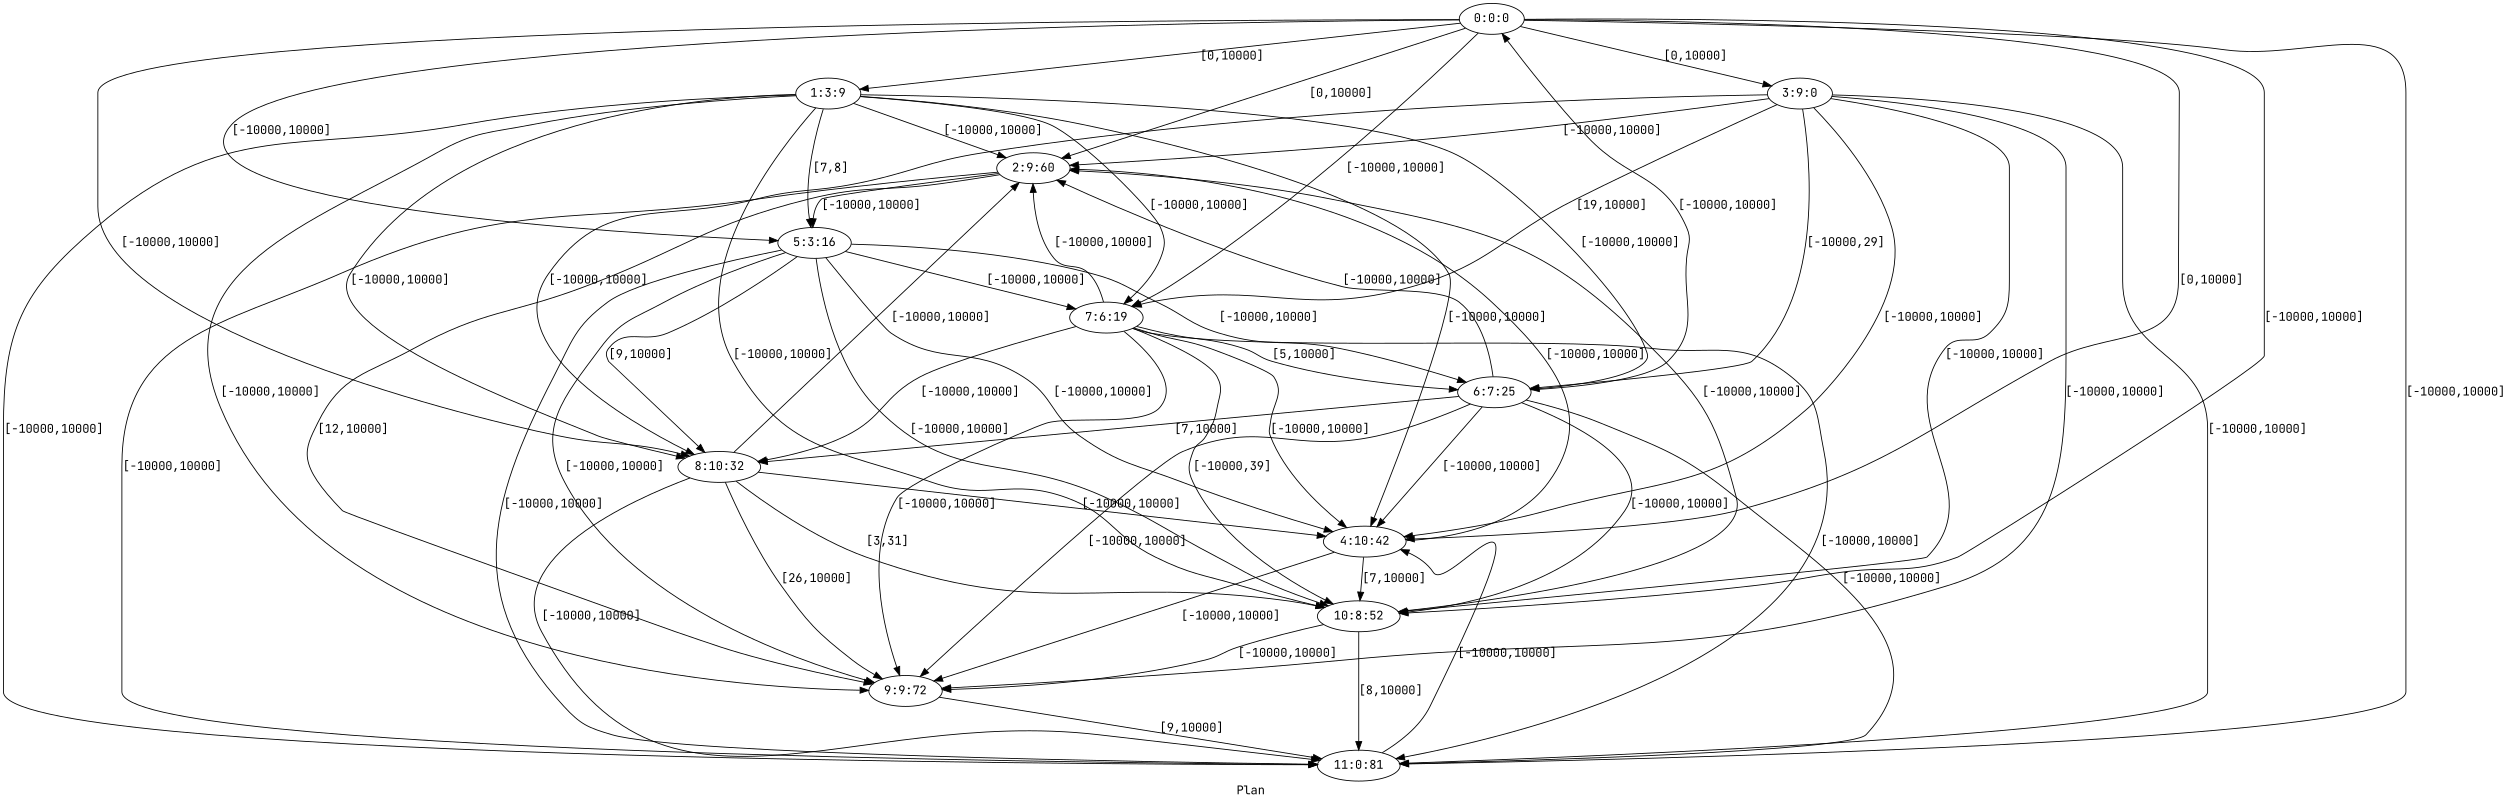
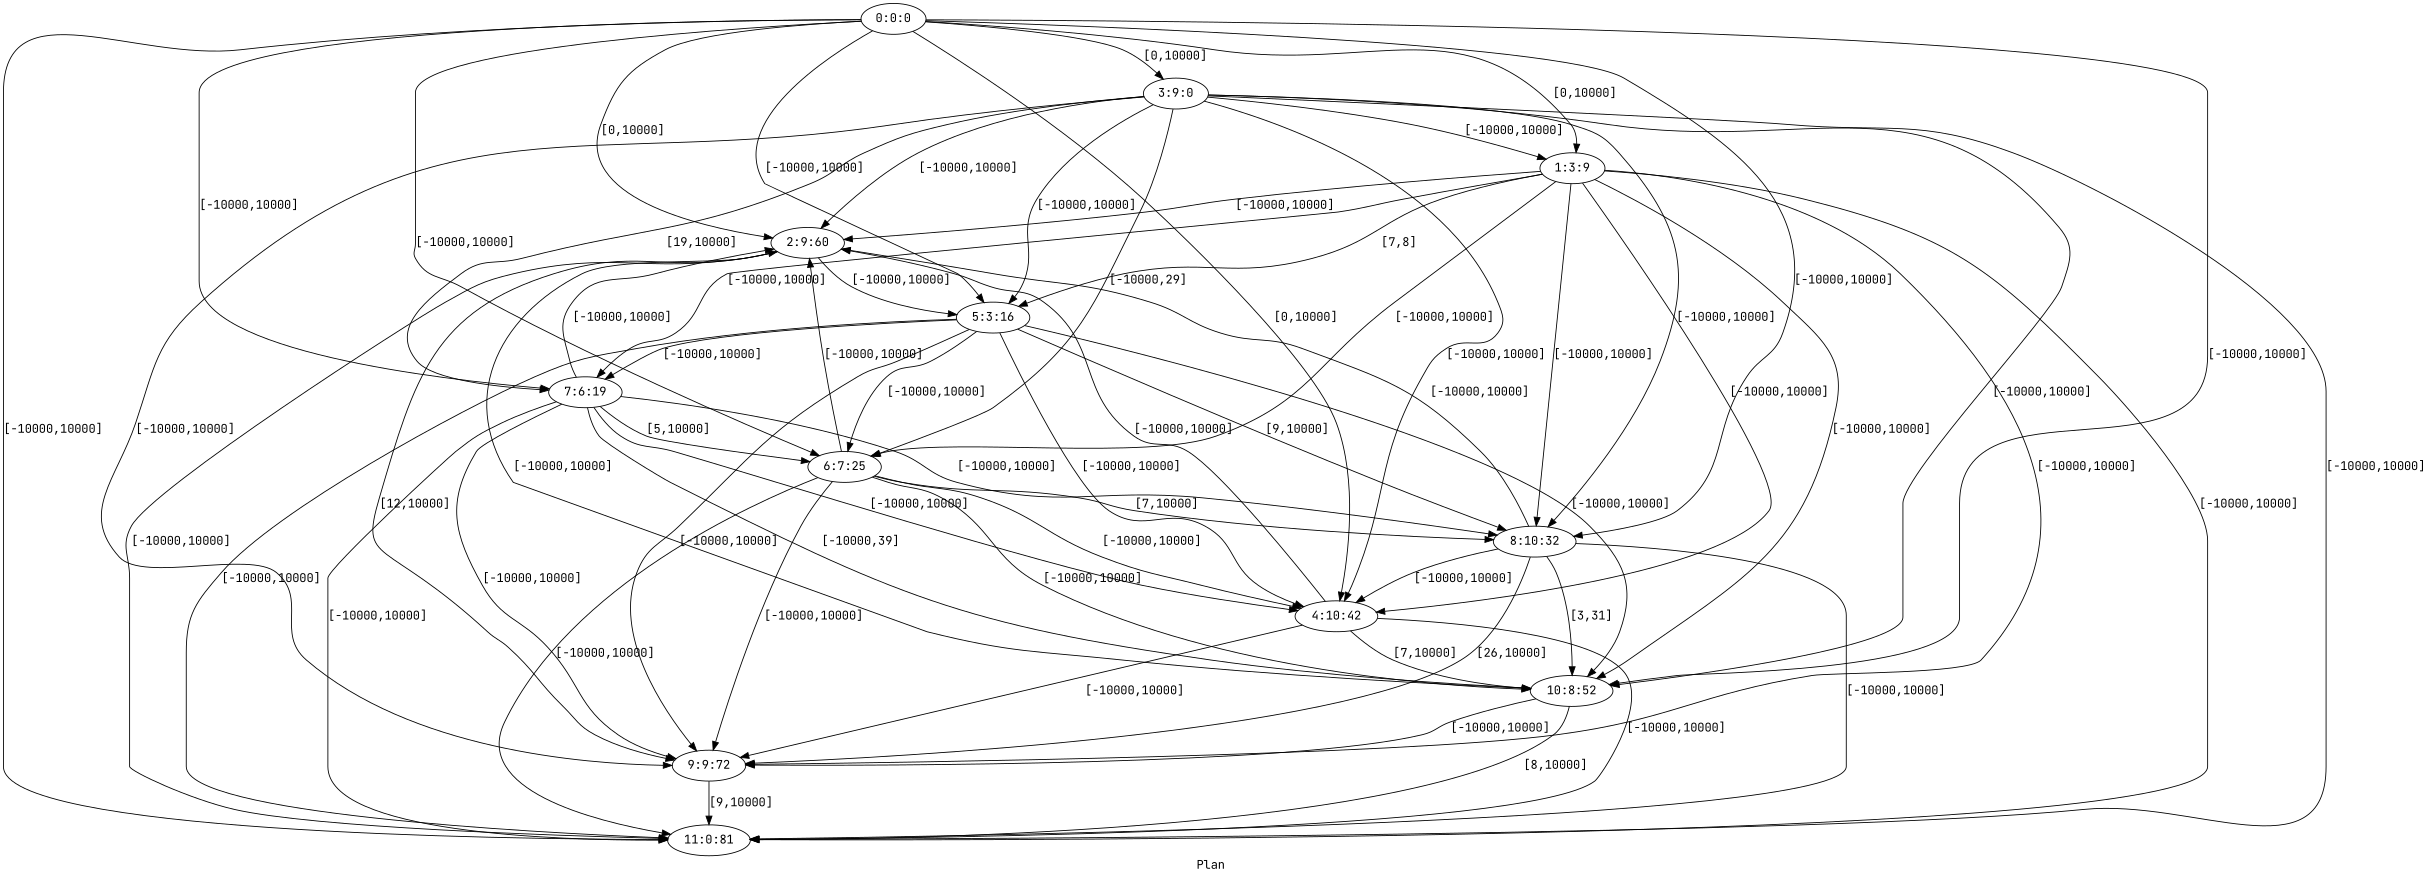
edge "3:9:0" -> "1:3:9": added, label "[-10000,10000]"
edge "3:9:0" -> "5:3:16": added, label "[-10000,10000]"
edge "6:7:25" -> "0:0:0": reversed
edge "11:0:81" -> "4:10:42": reversed
